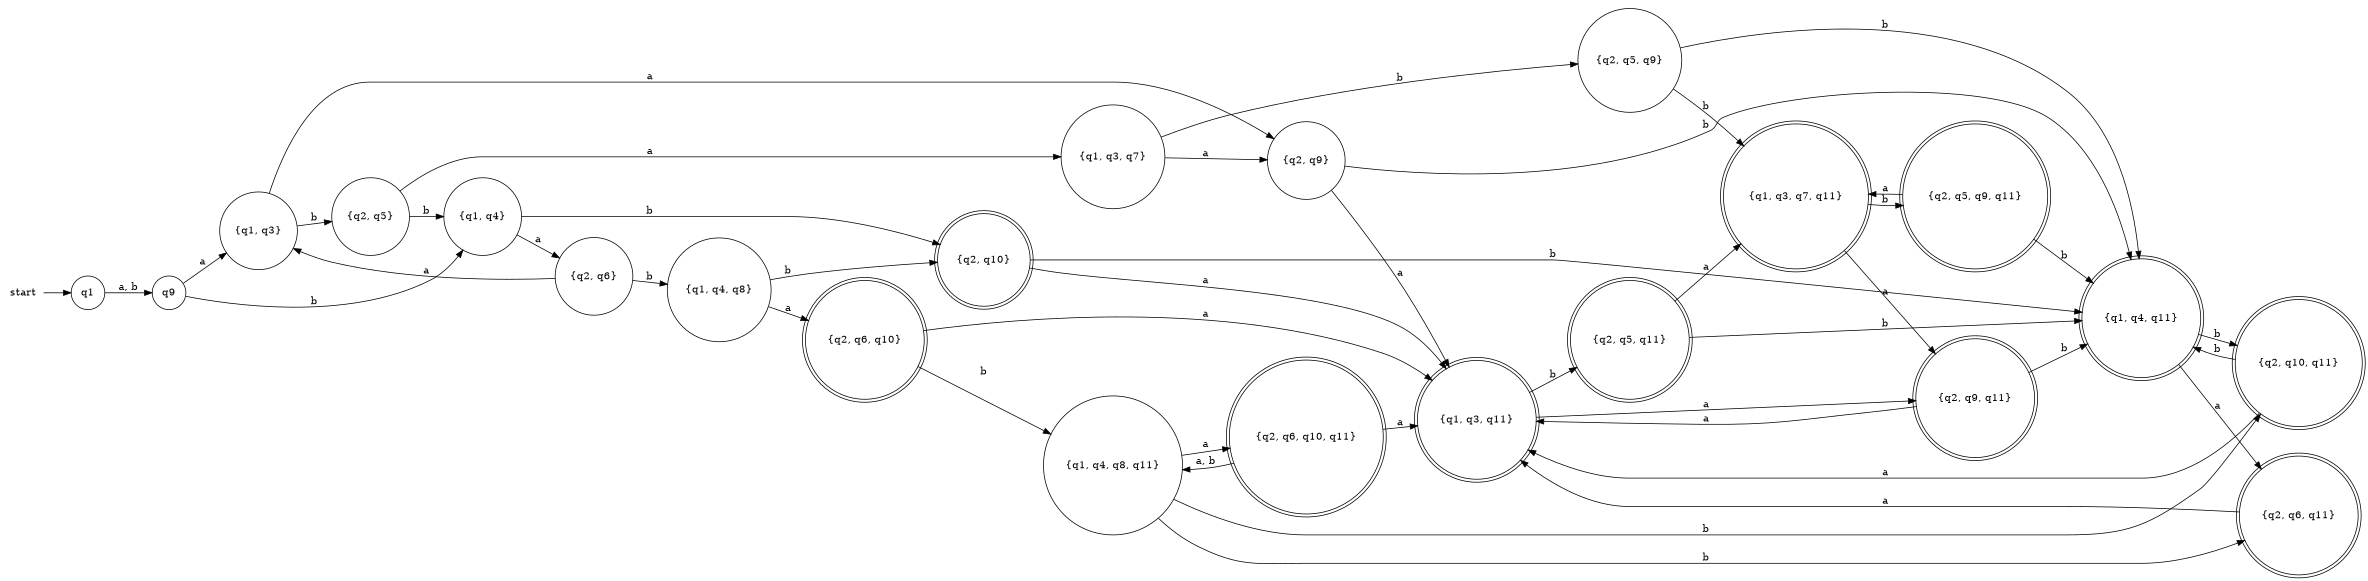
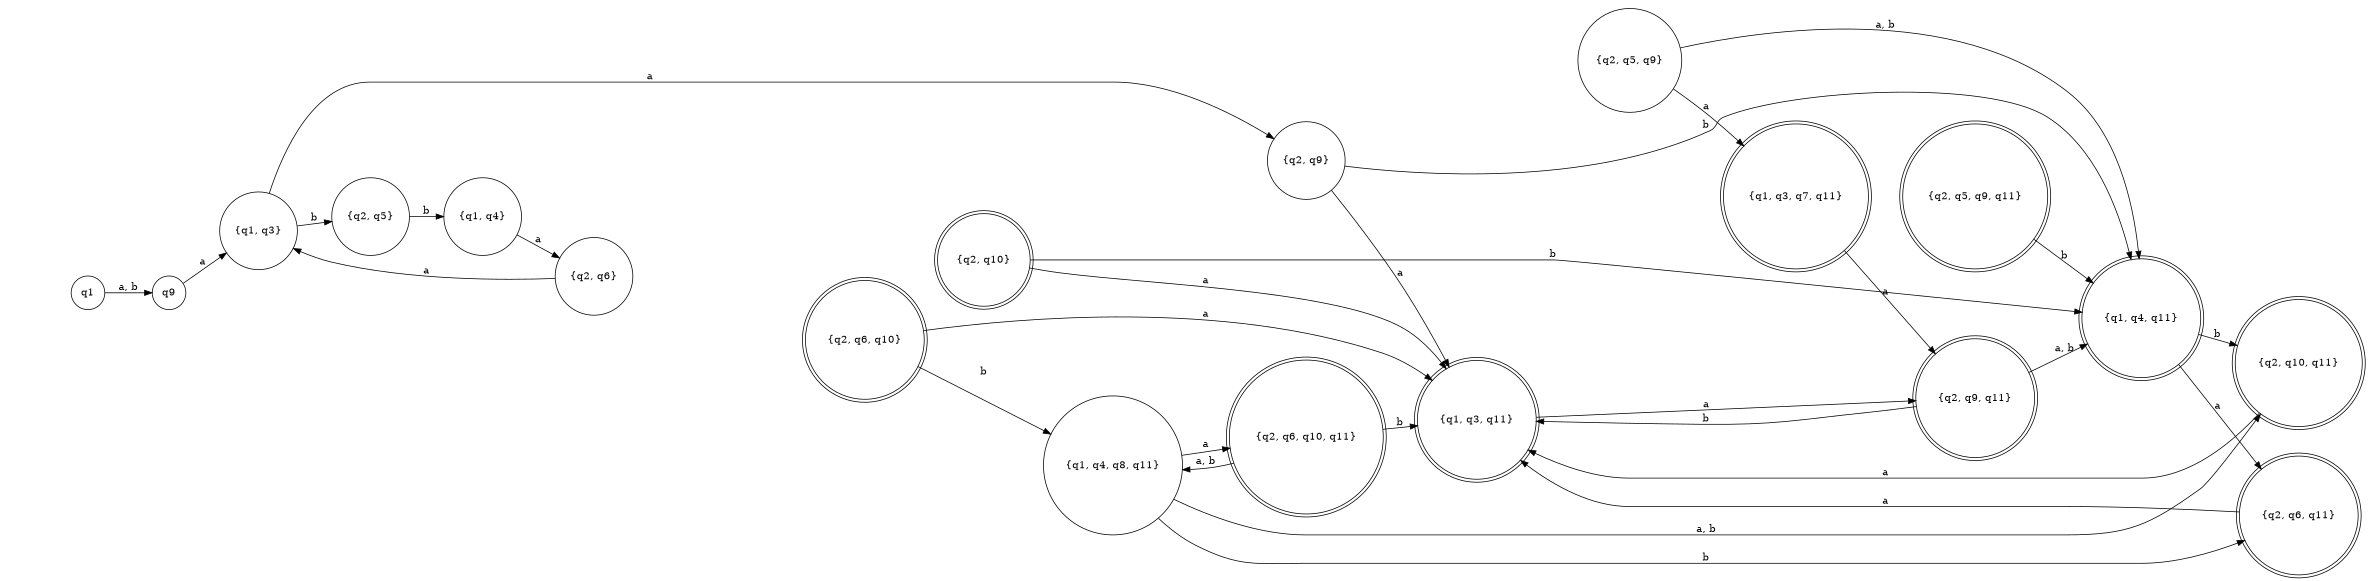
edge "{q2, q5, q9}" -> "{q1, q4, q11}": label "b" -> "a, b"
edge "{q2, q5, q9}" -> "{q1, q3, q7, q11}": label "b" -> "a"
node "{q1, q3, q7}": removed
edge "{q2, q5, q9, q11}" -> "{q1, q3, q7, q11}": removed, label "a"
edge "{q1, q3, q7, q11}" -> "{q2, q5, q9, q11}": removed, label "b"
edge "{q1, q4}" -> "{q2, q10}": removed, label "b"
node "{q1, q4, q8}": removed
node "start": removed
edge "q9" -> "{q1, q4}": removed, label "b"
node "{q2, q5, q11}": removed
edge "{q2, q9, q11}" -> "{q1, q4, q11}": label "b" -> "a, b"
edge "{q2, q10, q11}" -> "{q1, q4, q11}": removed, label "b"
edge "{q2, q9, q11}" -> "{q1, q3, q11}": label "a" -> "b"
edge "{q2, q6, q10, q11}" -> "{q1, q3, q11}": label "a" -> "b"
edge "{q1, q4, q8, q11}" -> "{q2, q10, q11}": label "b" -> "a, b"
